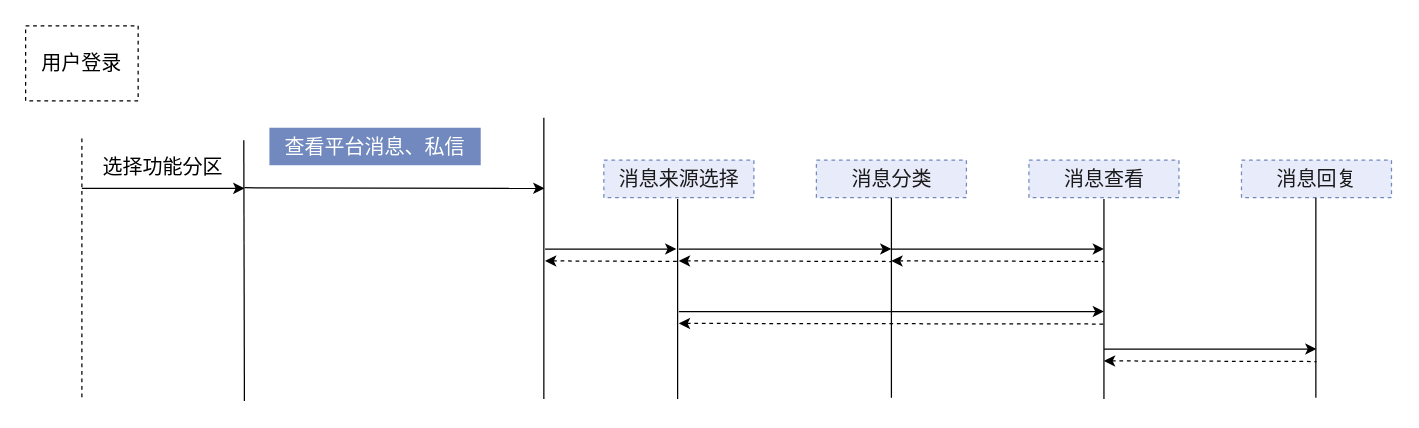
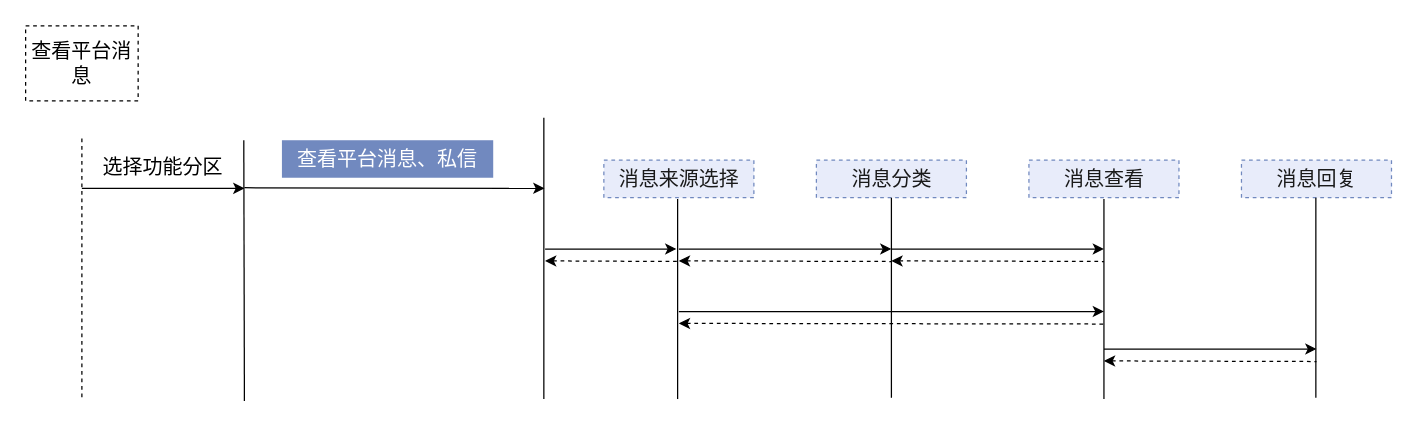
node "用户登录": label "用户登录" -> "查看平台消息"
node "查看平台消息、私信": moved (375, 146) -> (388, 159)
